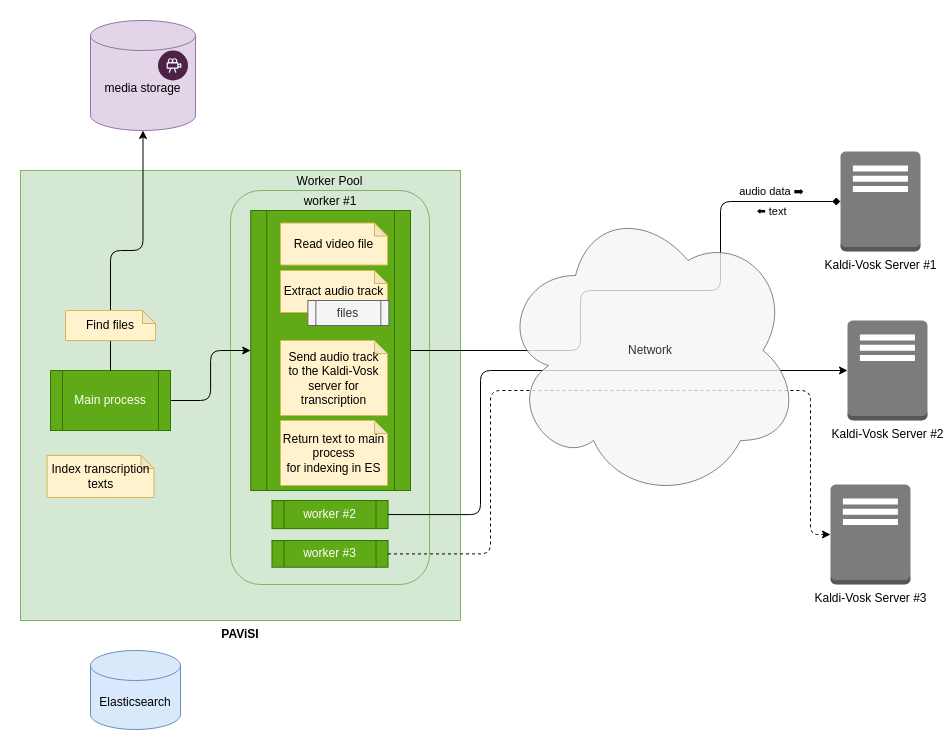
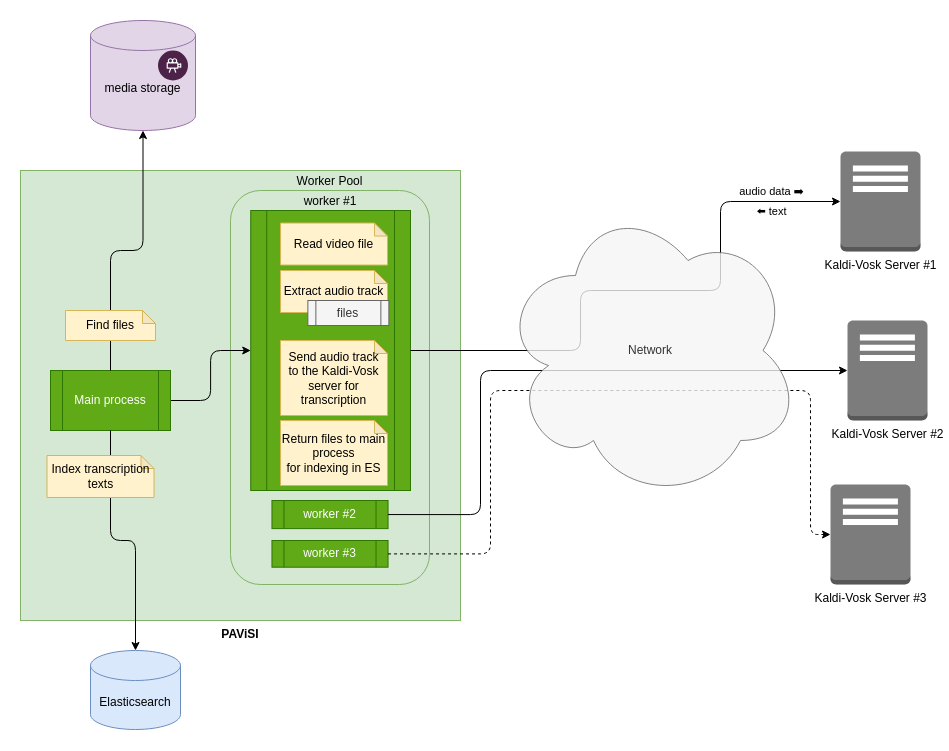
edge "worker #1" -> "Kaldi-Vosk Server #1": arrowhead diamond -> classic
node "Return text to main process for indexing in ES": label "Return text to main process for indexing in ES" -> "Return files to main process for indexing in ES"
edge "Main process" -> "Elasticsearch": added
